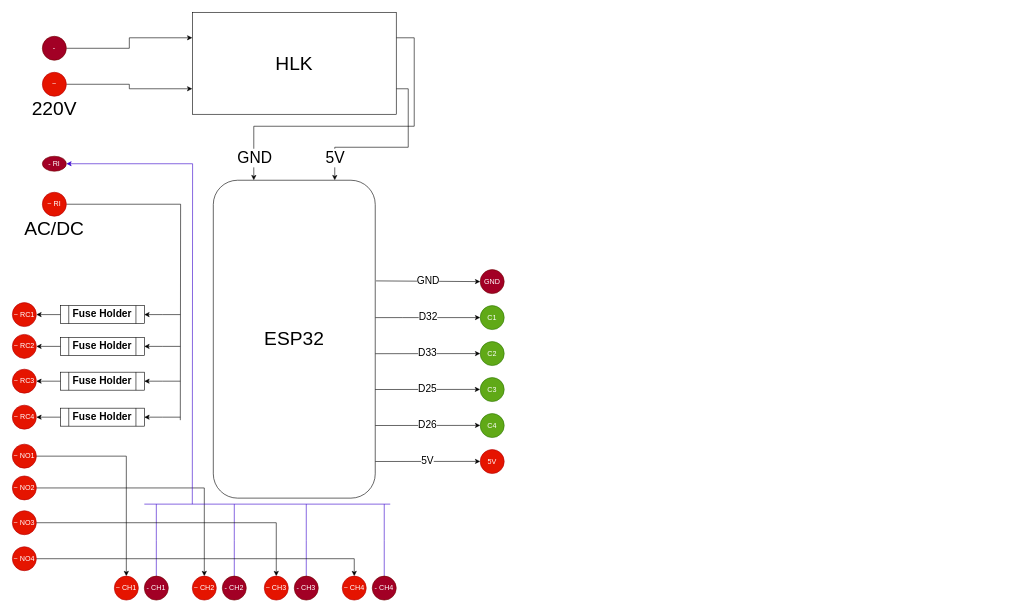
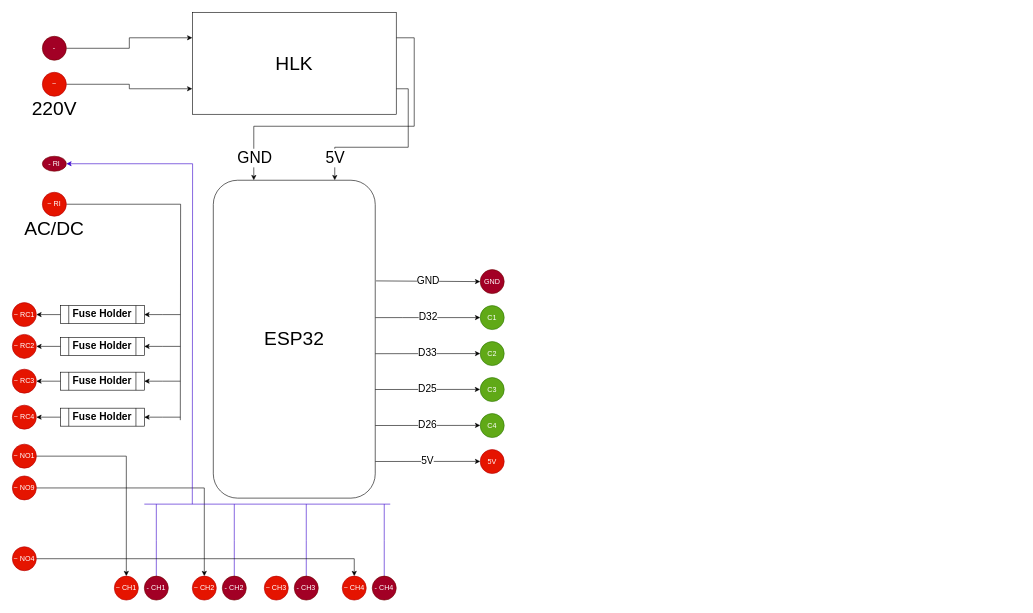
node "~ NO2": label "~ NO2" -> "~ NO9"
node "~ NO3": removed
edge "~ NO3" -> "~ CH3": removed
